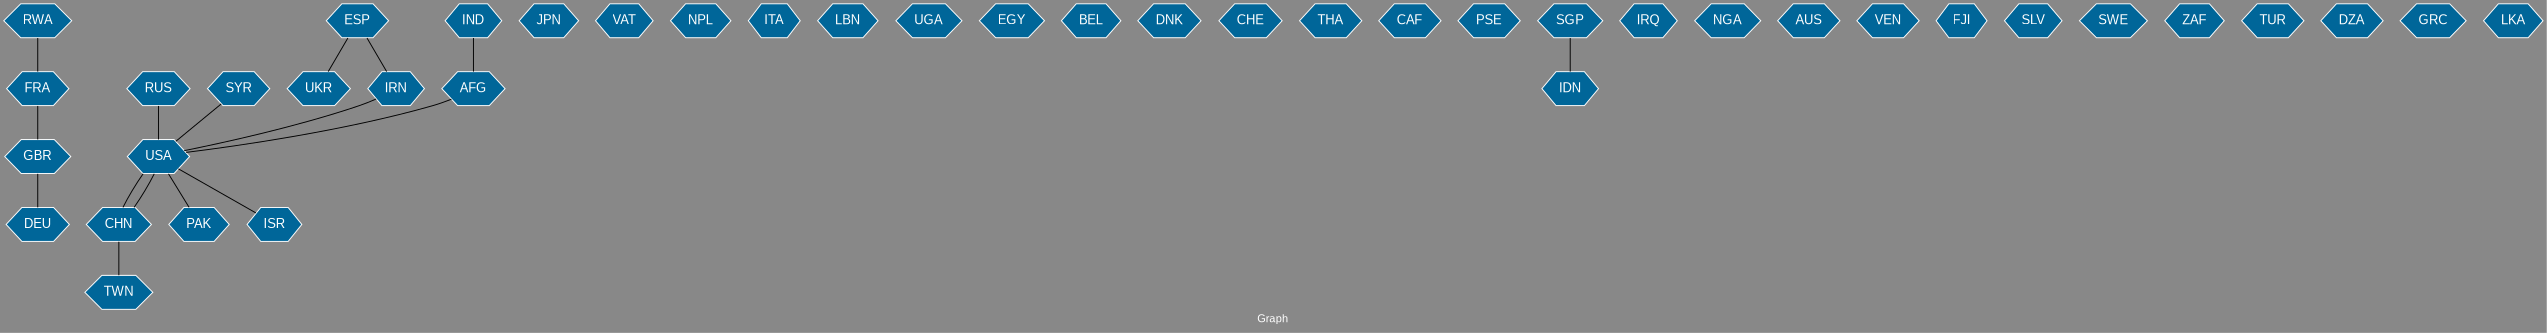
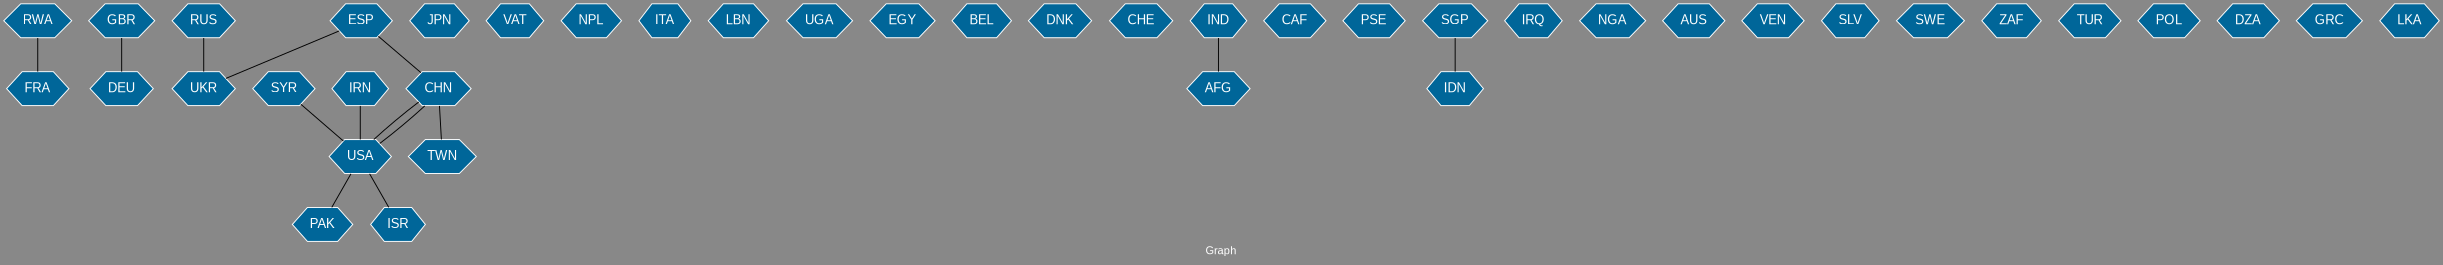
node "THA": removed
node "FJI": removed
node "POL": added
edge "ESP" -- "IRN": now "ESP" -- "CHN"
edge "FRA" -- "GBR": removed
edge "RUS" -- "USA": now "RUS" -- "UKR"
edge "AFG" -- "USA": removed
